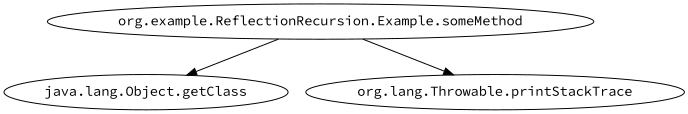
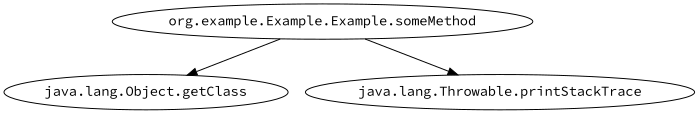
node "org.example.ReflectionRecursion.Example.someMethod": label "org.example.ReflectionRecursion.Example.someMethod" -> "org.example.Example.Example.someMethod"
node "org.lang.Throwable.printStackTrace": label "org.lang.Throwable.printStackTrace" -> "java.lang.Throwable.printStackTrace"
